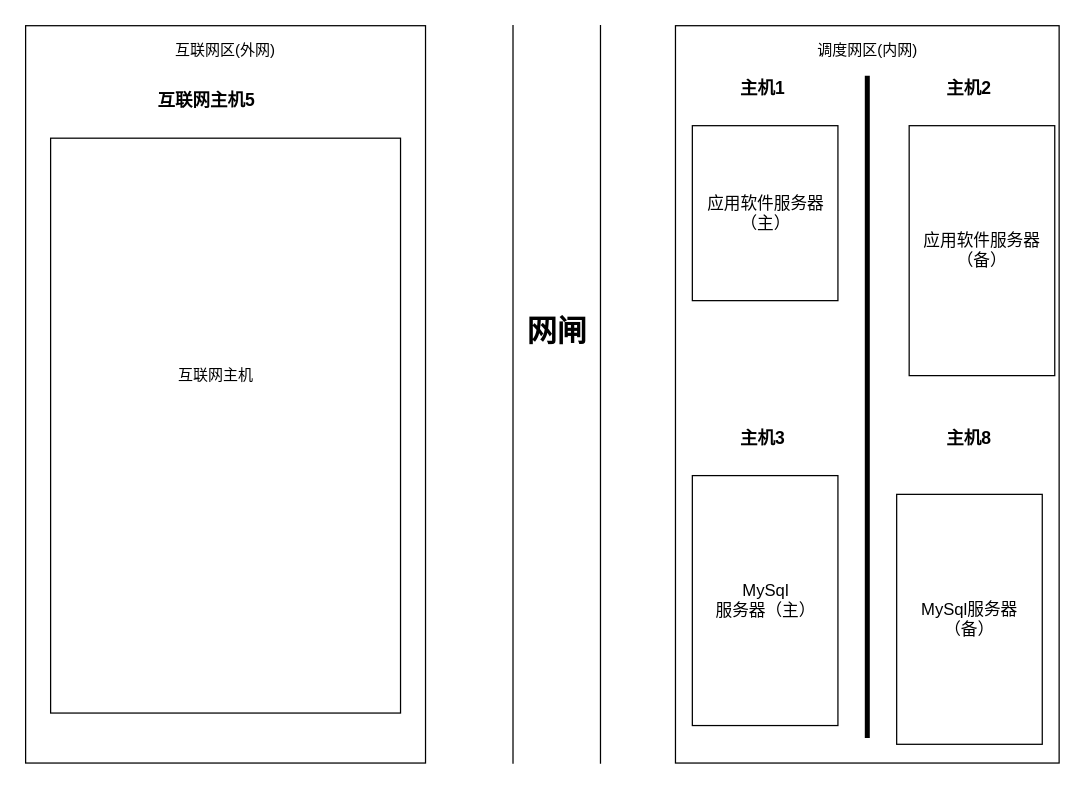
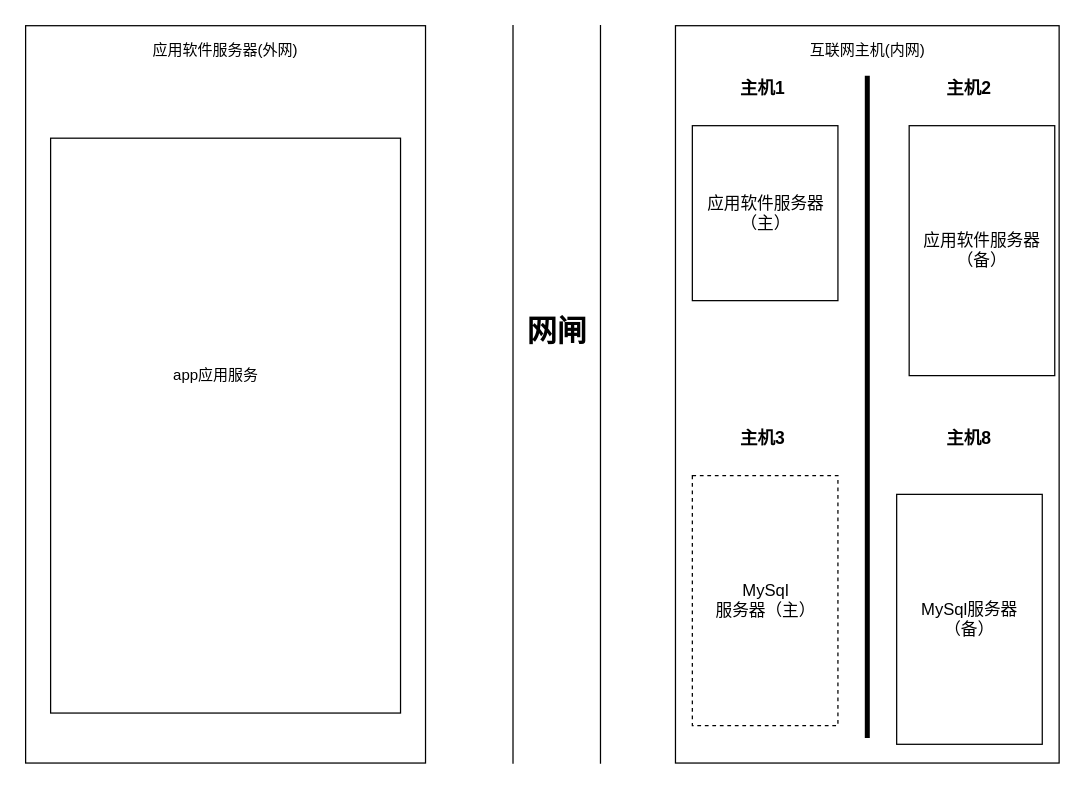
node "互联网区(外网)": label "互联网区(外网)" -> "应用软件服务器(外网)"
node "调度网区(内网)": label "调度网区(内网)" -> "互联网主机(内网)"
node "互联网主机5": removed
node "互联网主机": label "互联网主机" -> "app应用服务"
node "MySql服务器（主）": style solid -> dashed
